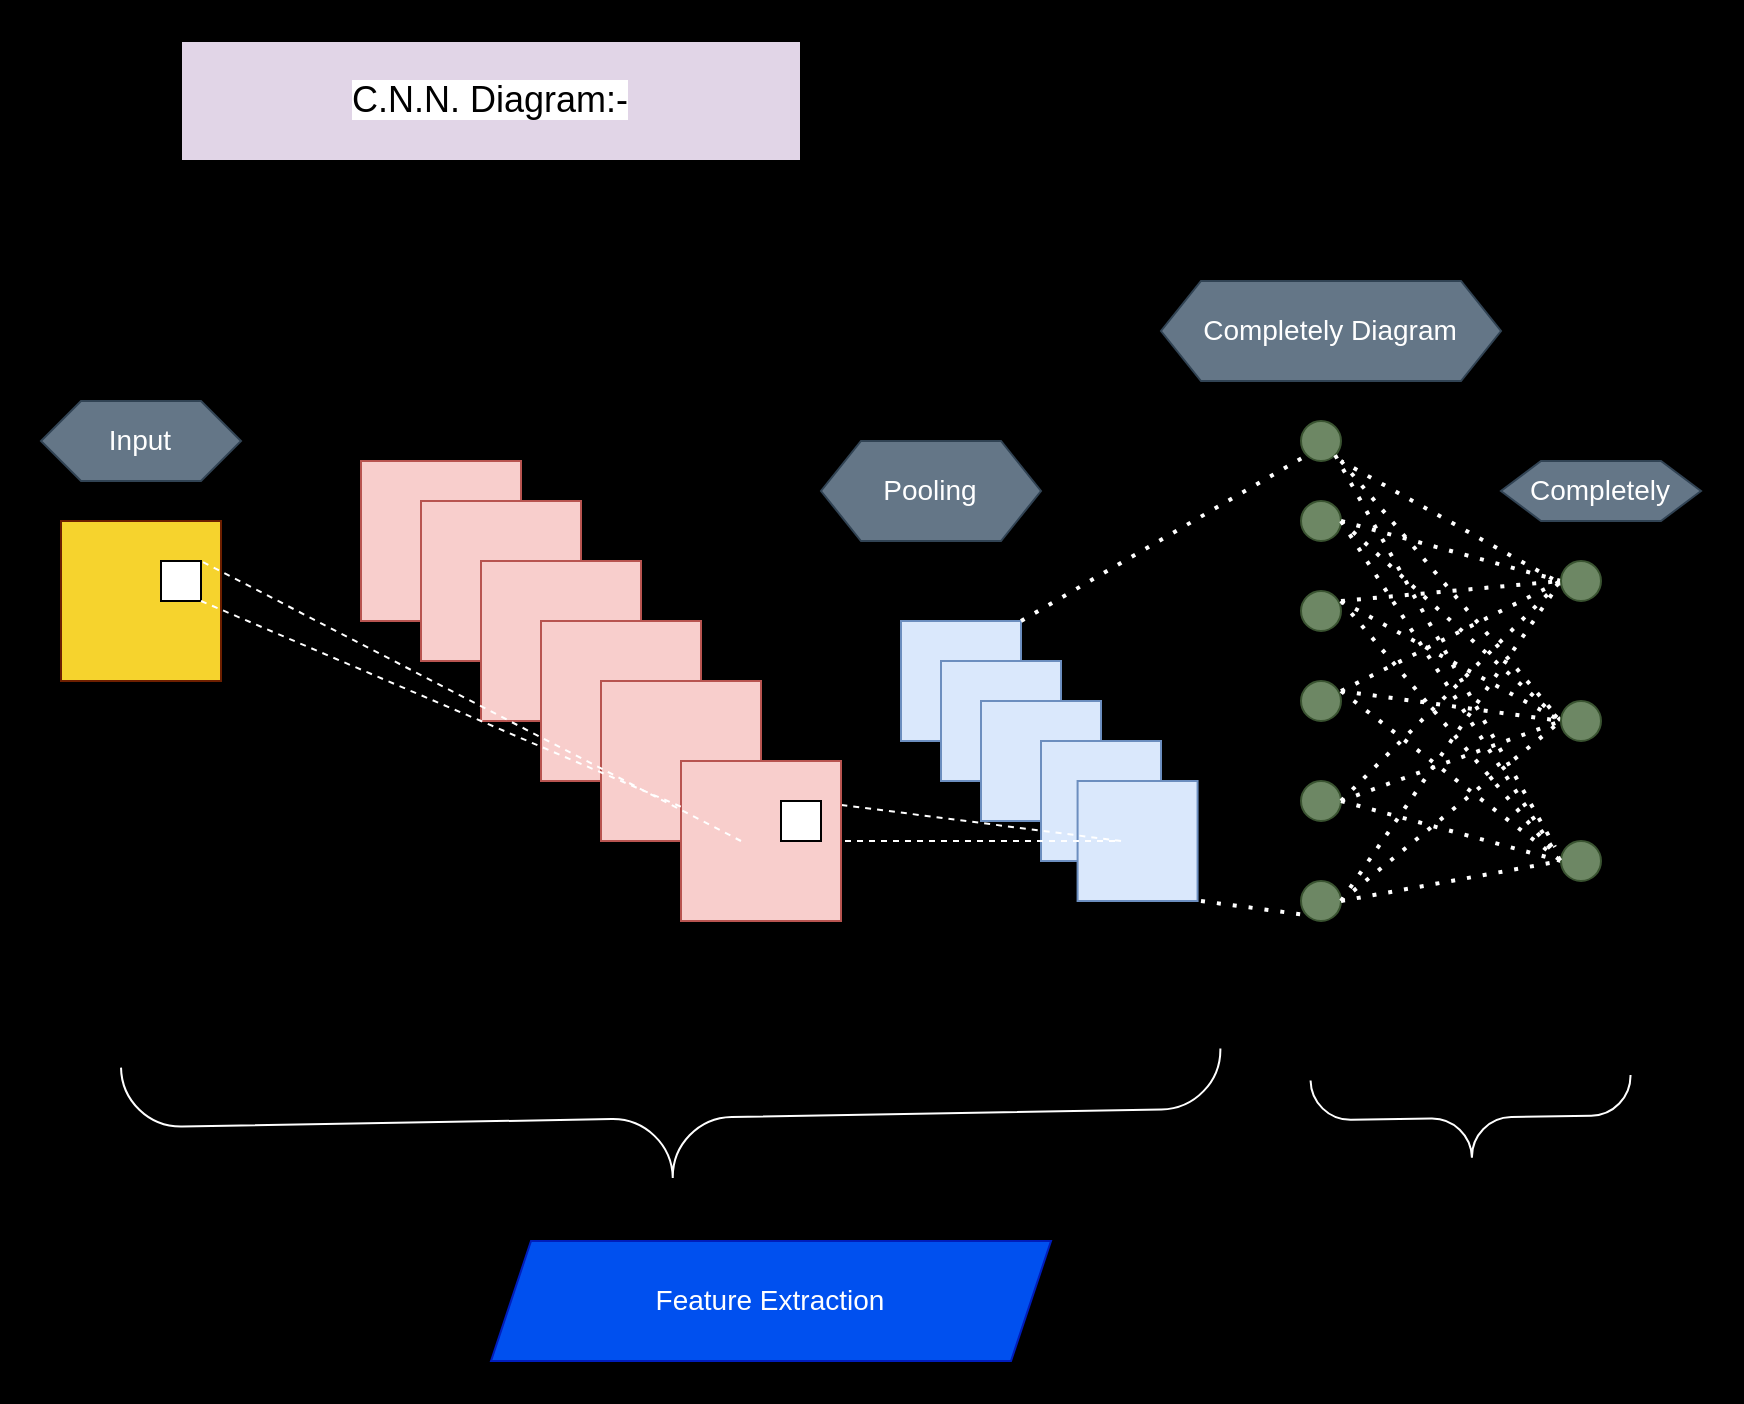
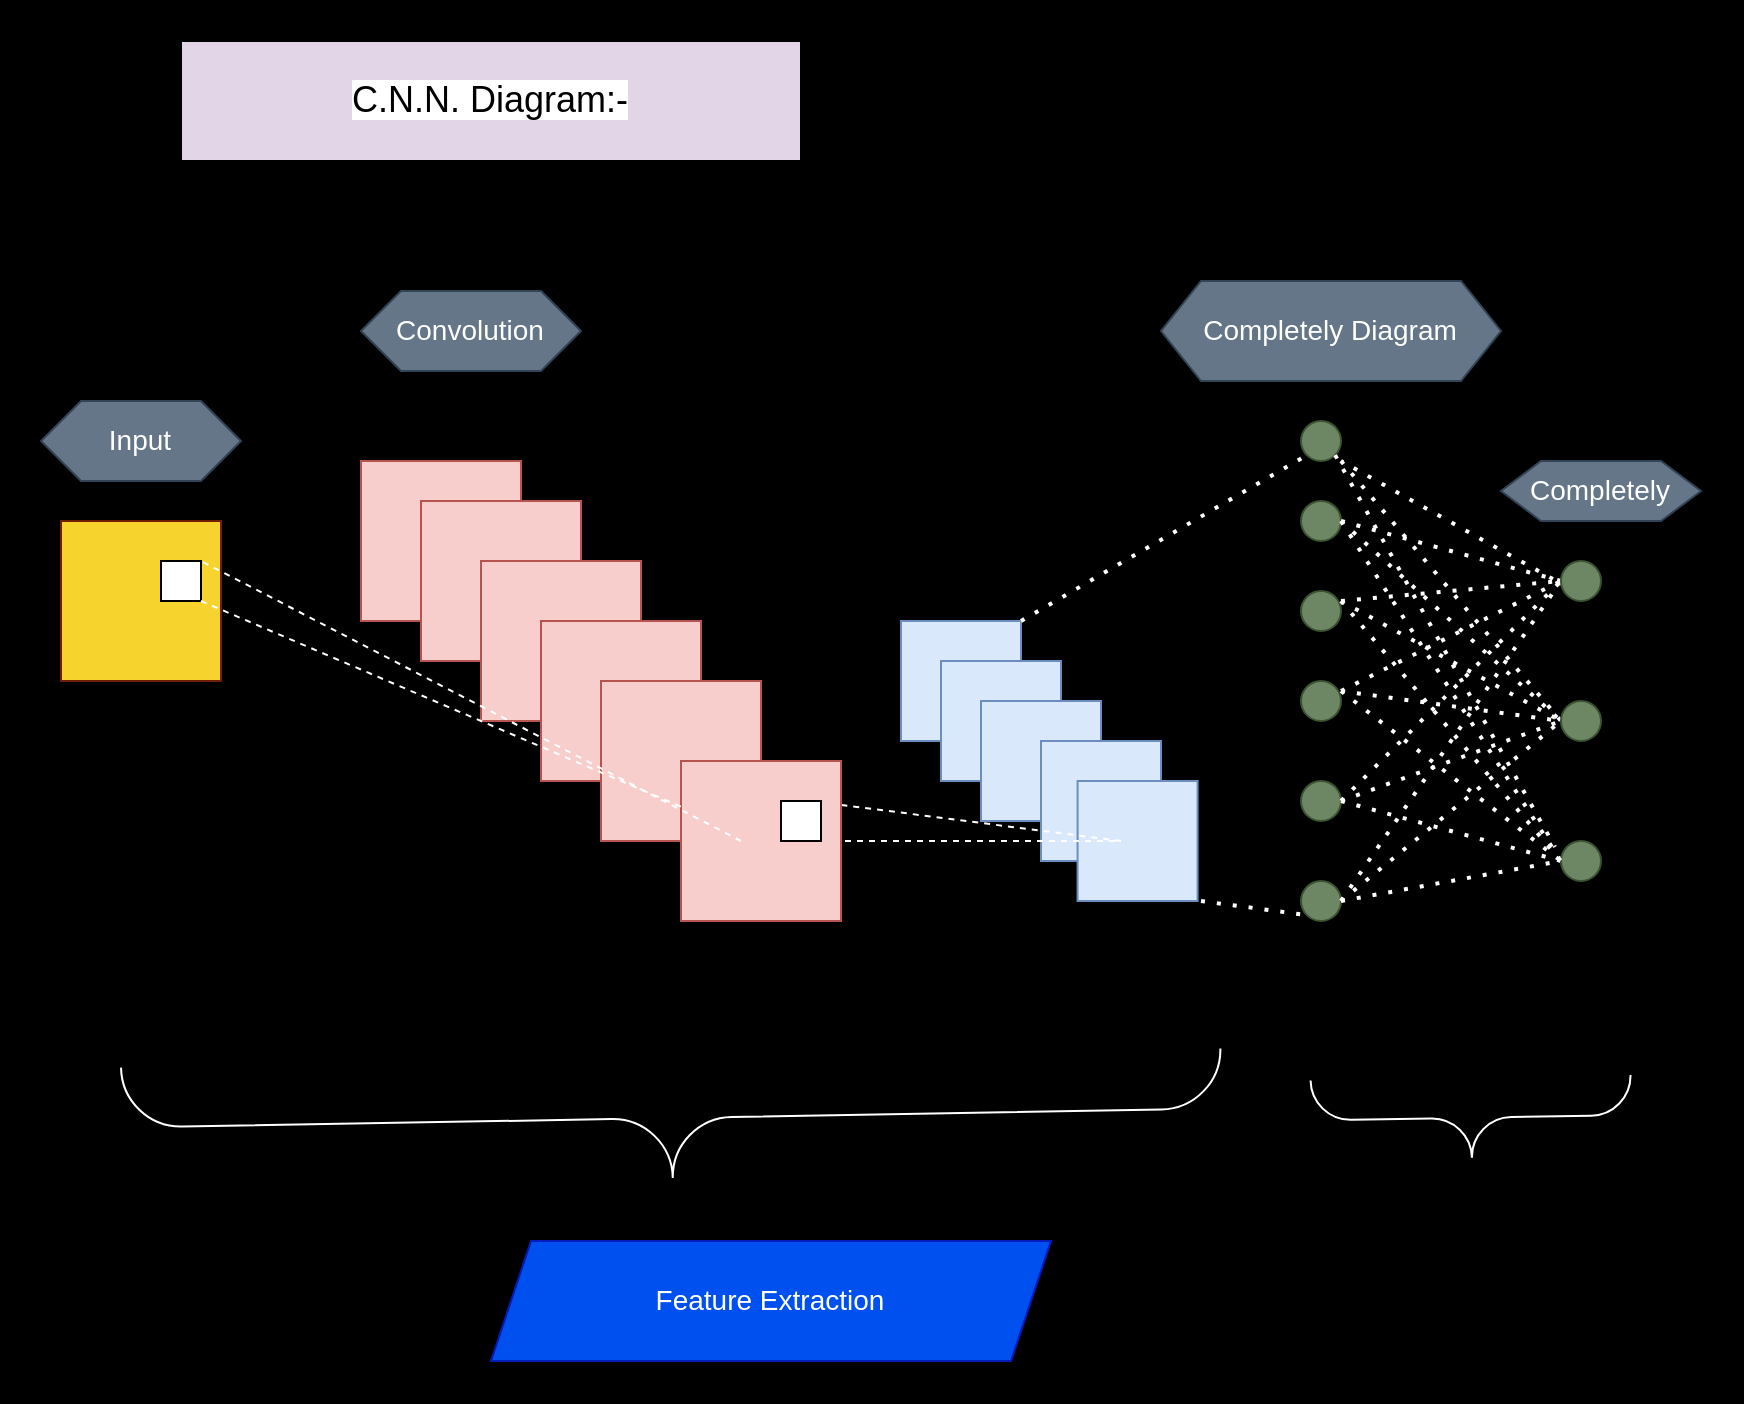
node "Convolution": added
node "Pooling": removed
